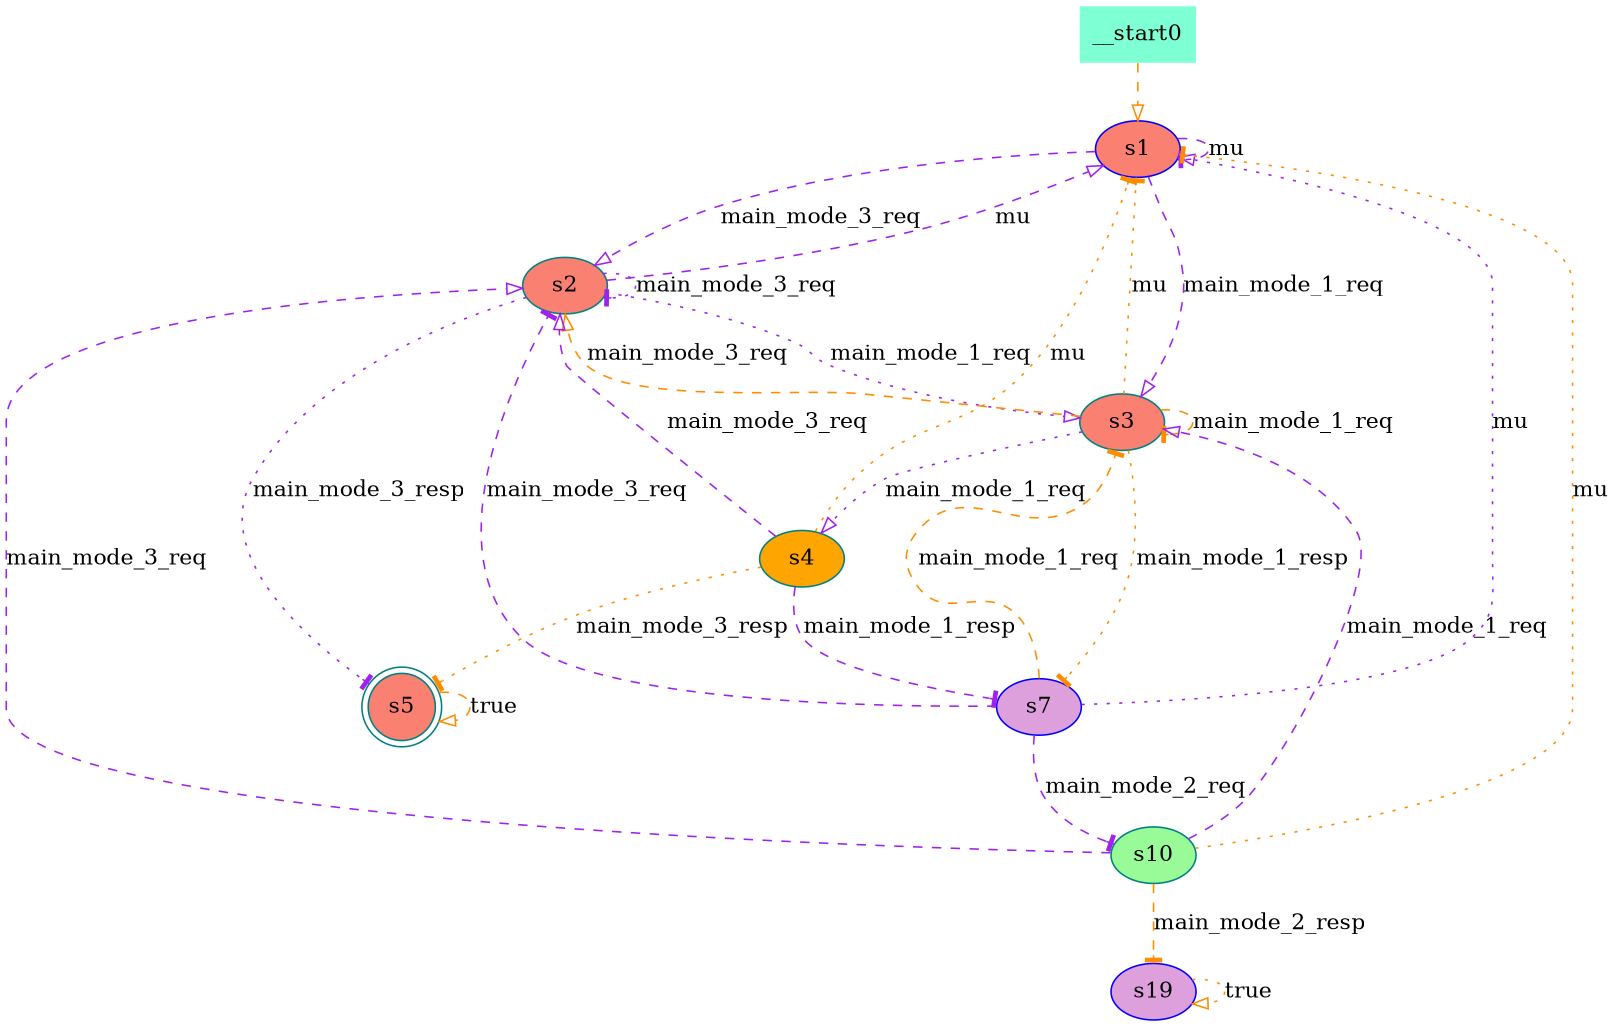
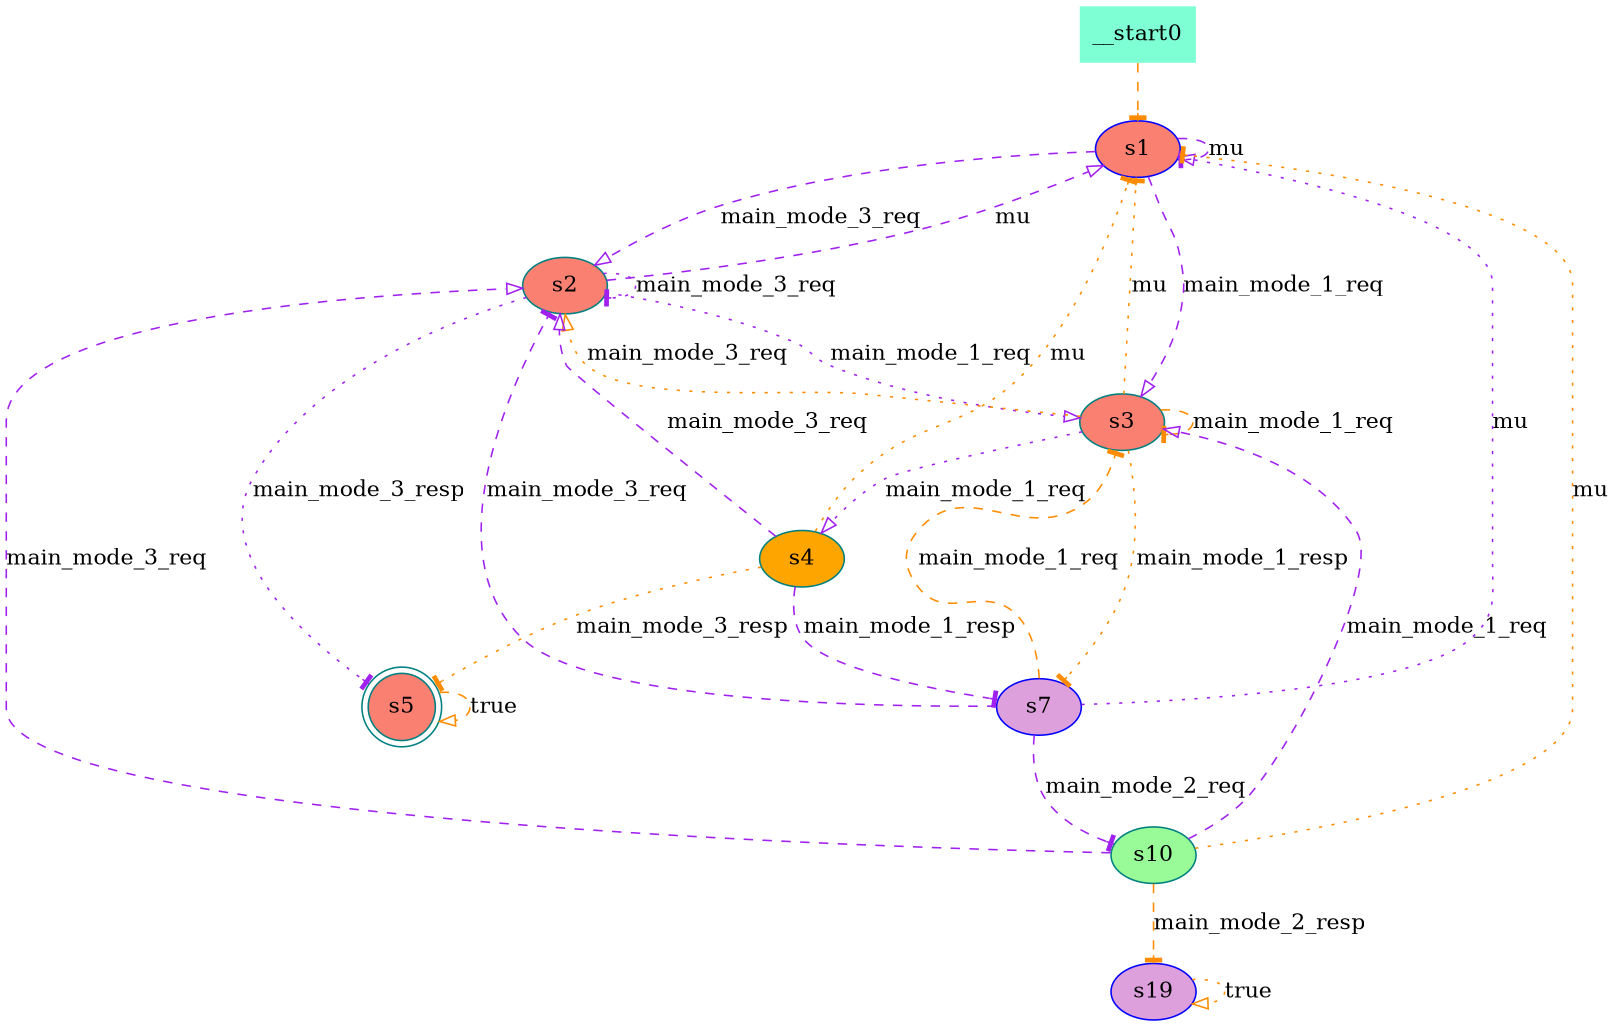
edge "__start0" -> "s1": arrowhead onormal -> tee
edge "s3" -> "s2": style dashed -> dotted
